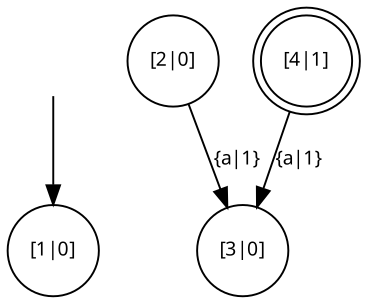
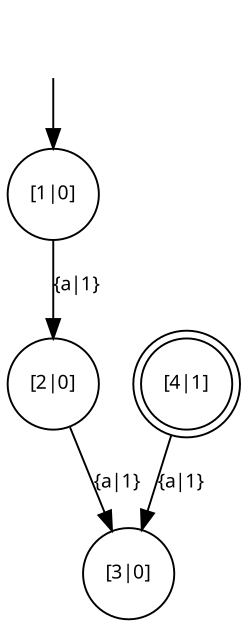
edge "[1|0]" -> "[2|0]": added, label "{a|1}"
